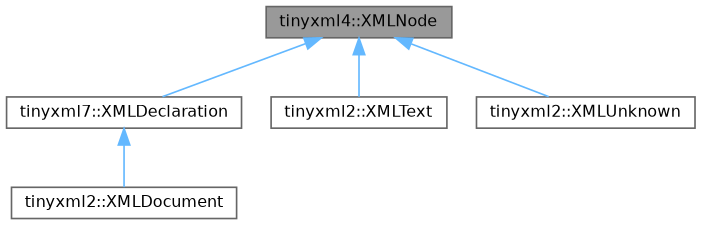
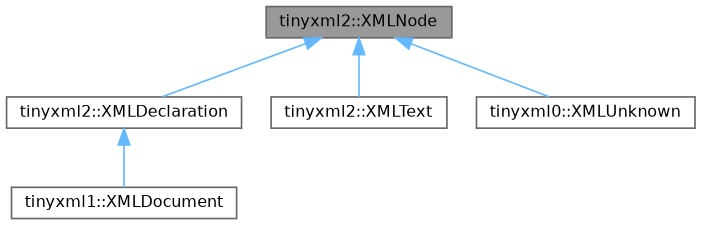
node "tinyxml4::XMLNode": label "tinyxml4::XMLNode" -> "tinyxml2::XMLNode"
node "tinyxml7::XMLDeclaration": label "tinyxml7::XMLDeclaration" -> "tinyxml2::XMLDeclaration"
node "tinyxml2::XMLUnknown": label "tinyxml2::XMLUnknown" -> "tinyxml0::XMLUnknown"
node "tinyxml2::XMLDocument": label "tinyxml2::XMLDocument" -> "tinyxml1::XMLDocument"
